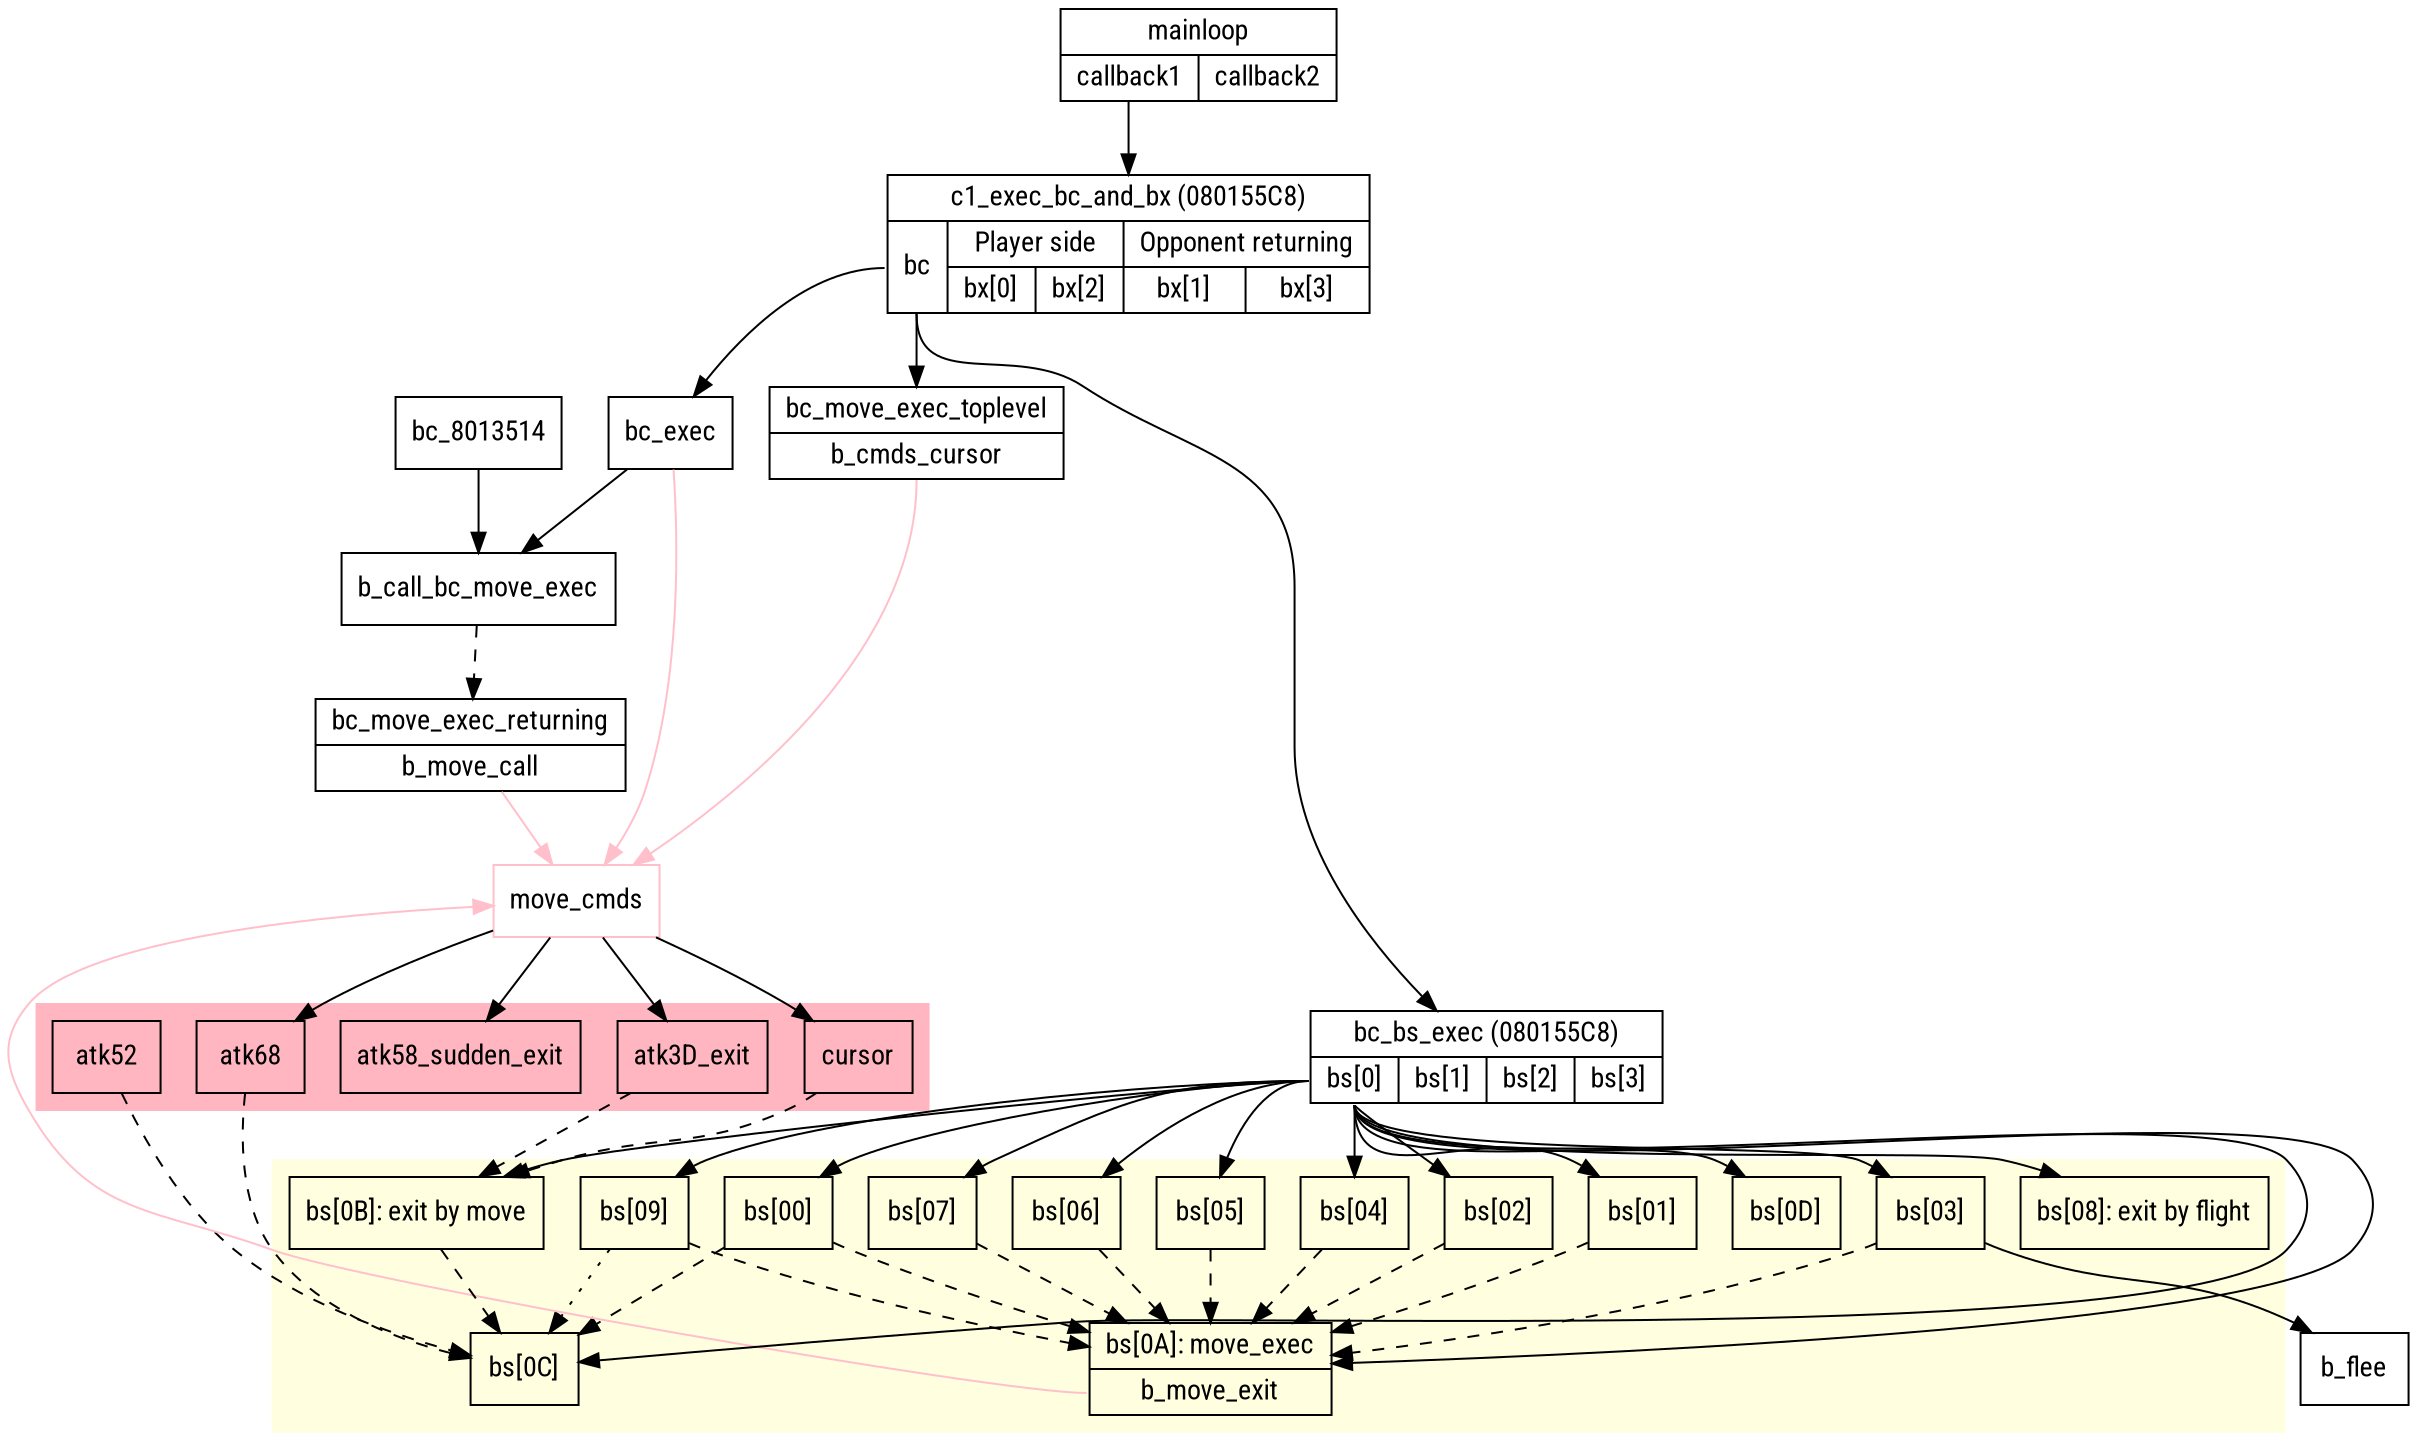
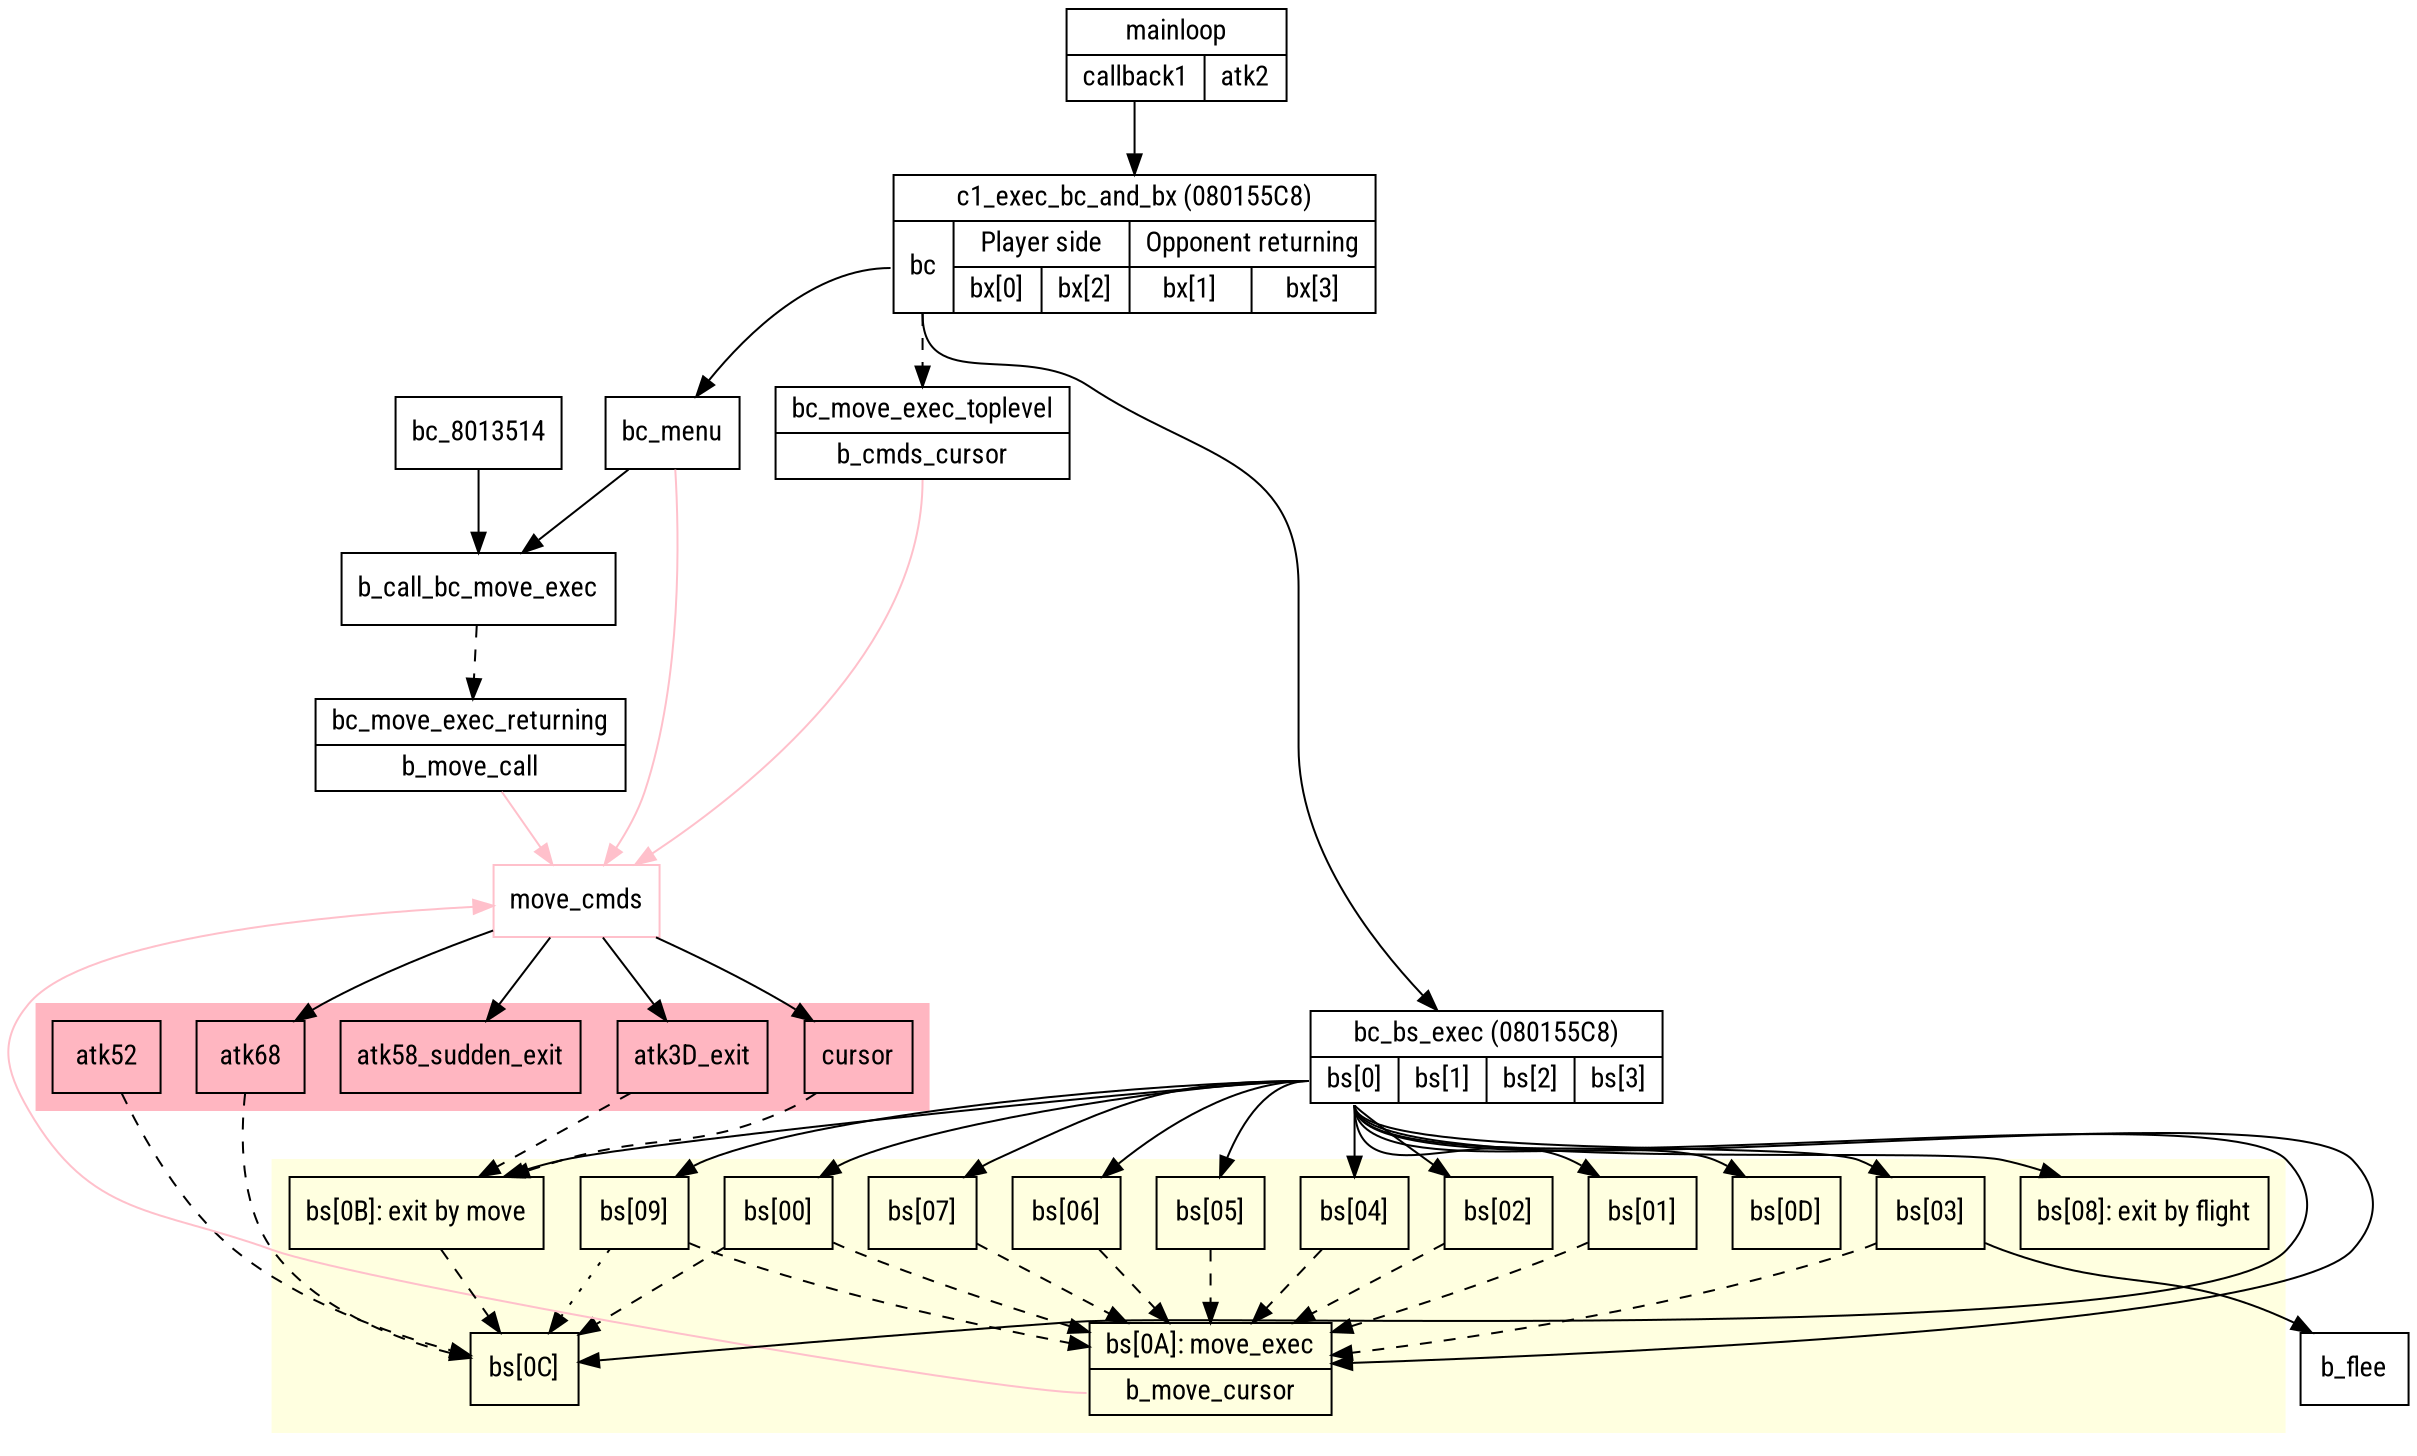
node "mainloop": text "callback2" -> "atk2"
edge "c1_exec_bc_and_bx (080155C8)" -> "bc_move_exec_toplevel": style solid -> dashed
node "bc_exec": label "bc_exec" -> "bc_menu"
node "bs[0A]: move_exec": text "b_move_exit" -> "b_move_cursor"
